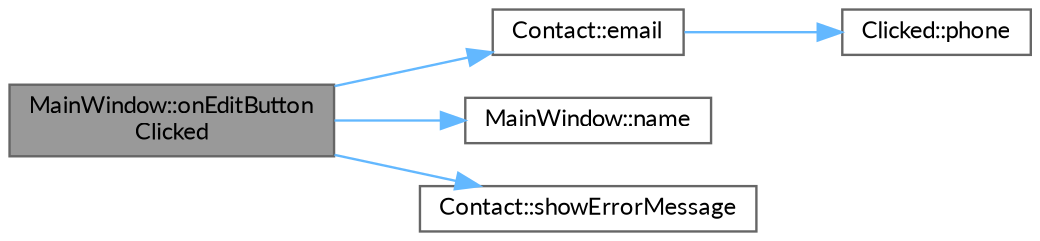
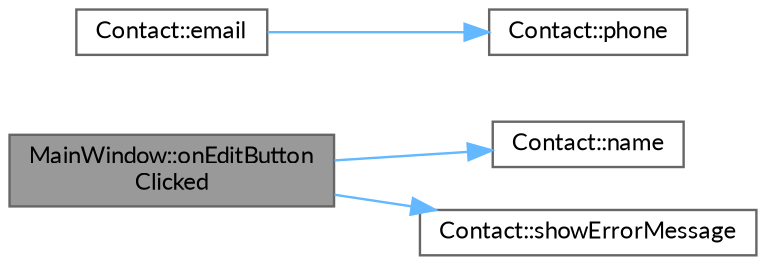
node "Clicked::phone": label "Clicked::phone" -> "Contact::phone"
edge "MainWindow::onEditButton Clicked" -> "Contact::email": removed
node "MainWindow::name": label "MainWindow::name" -> "Contact::name"
